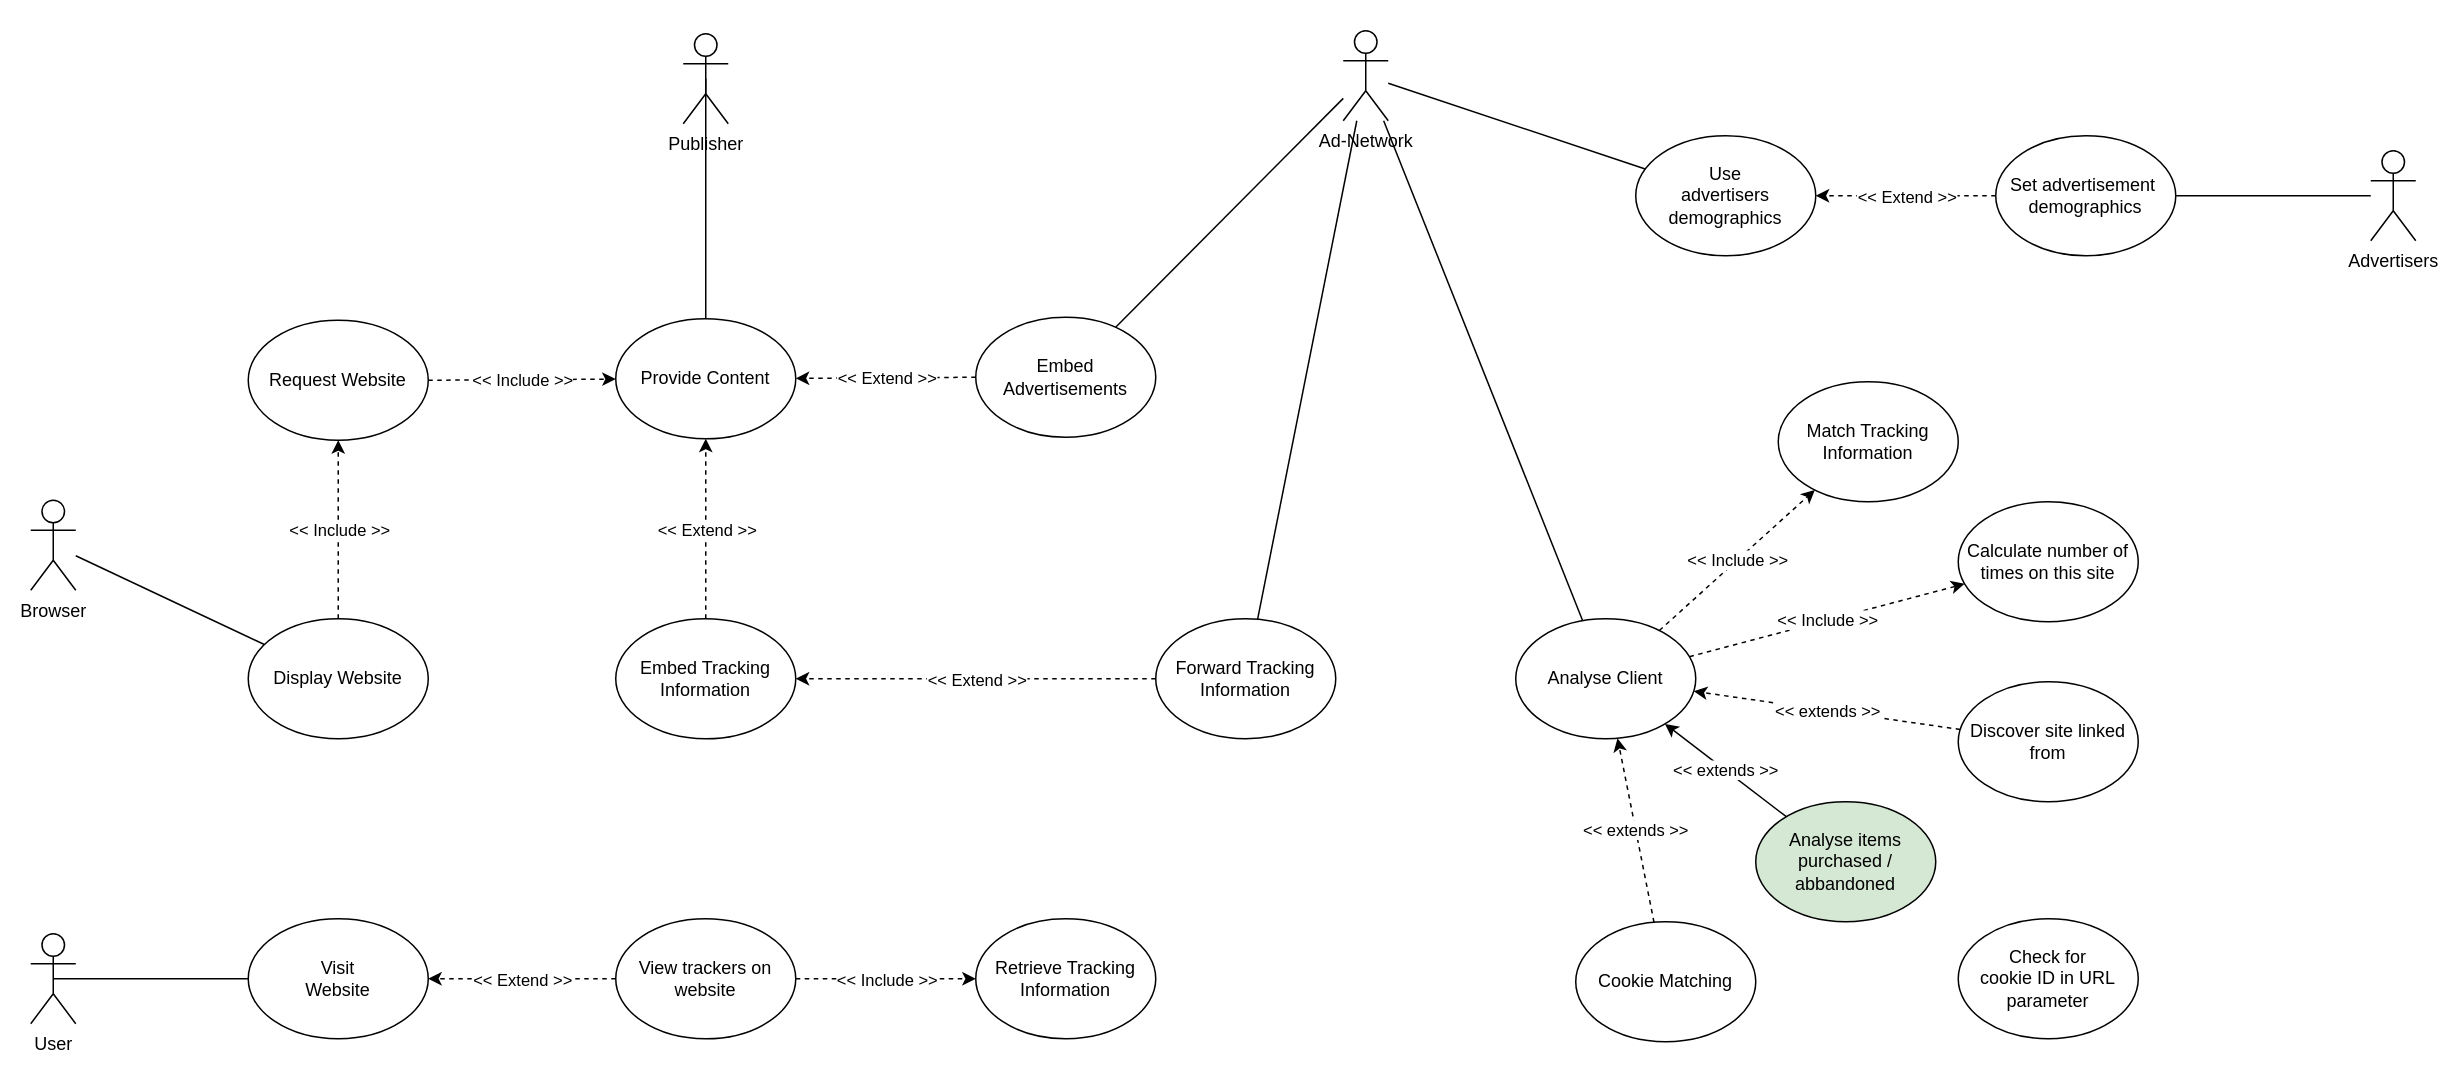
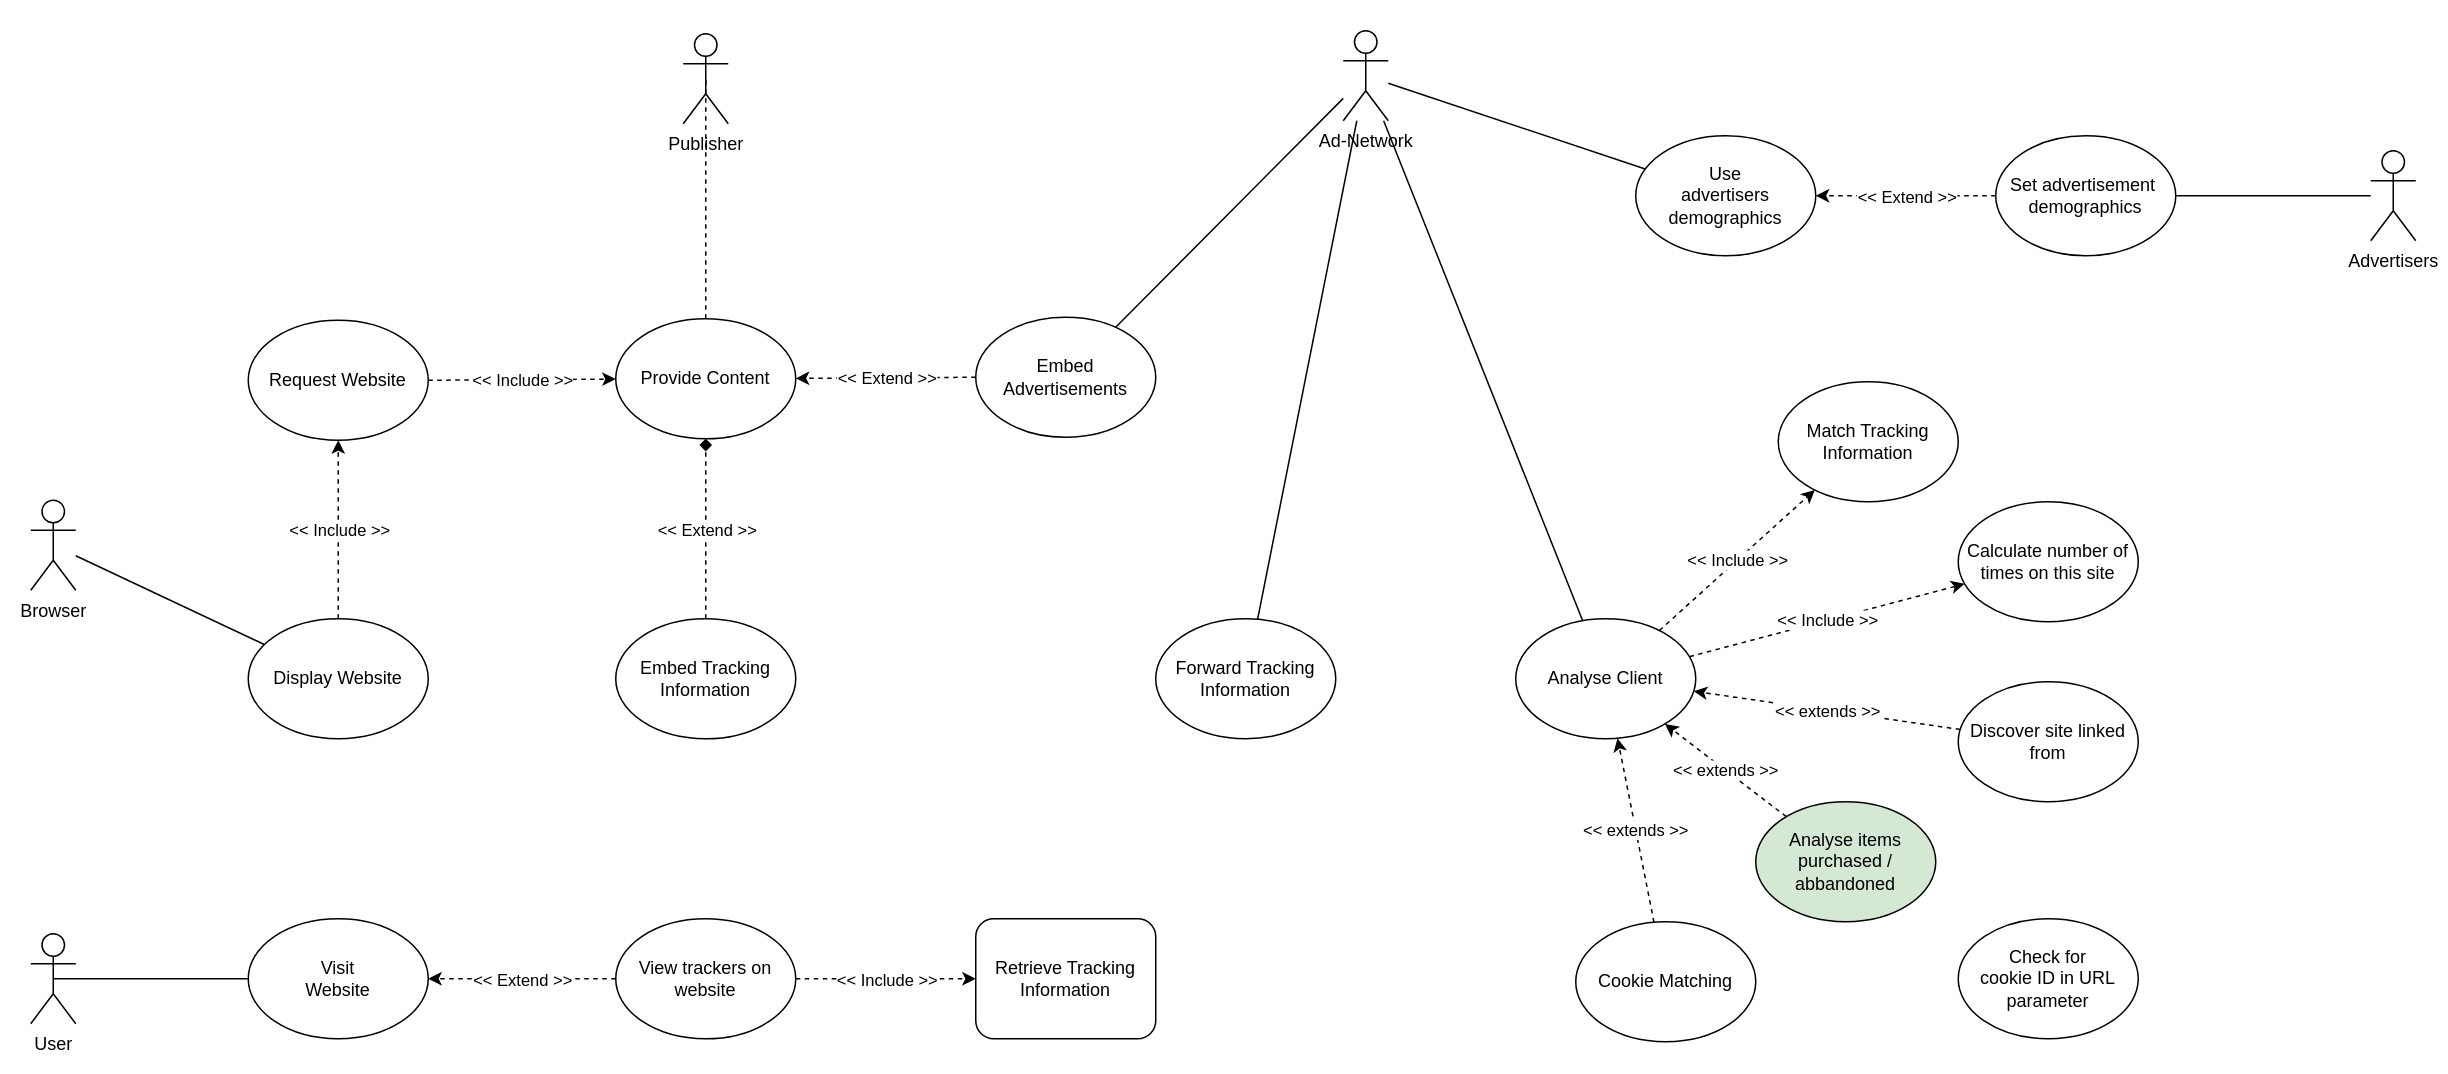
edge "Publisher" -- "Provide Content": style solid -> dashed
edge "Embed Tracking Information" -> "Provide Content": arrowhead classic -> diamond
edge "Forward Tracking Information" -> "Embed Tracking Information": removed, label "<< Extend >>"
edge "Analyse items purchased / abbandoned" -> "Analyse Client": style solid -> dashed
node "Retrieve Tracking Information": shape ellipse -> rounded rectangle
